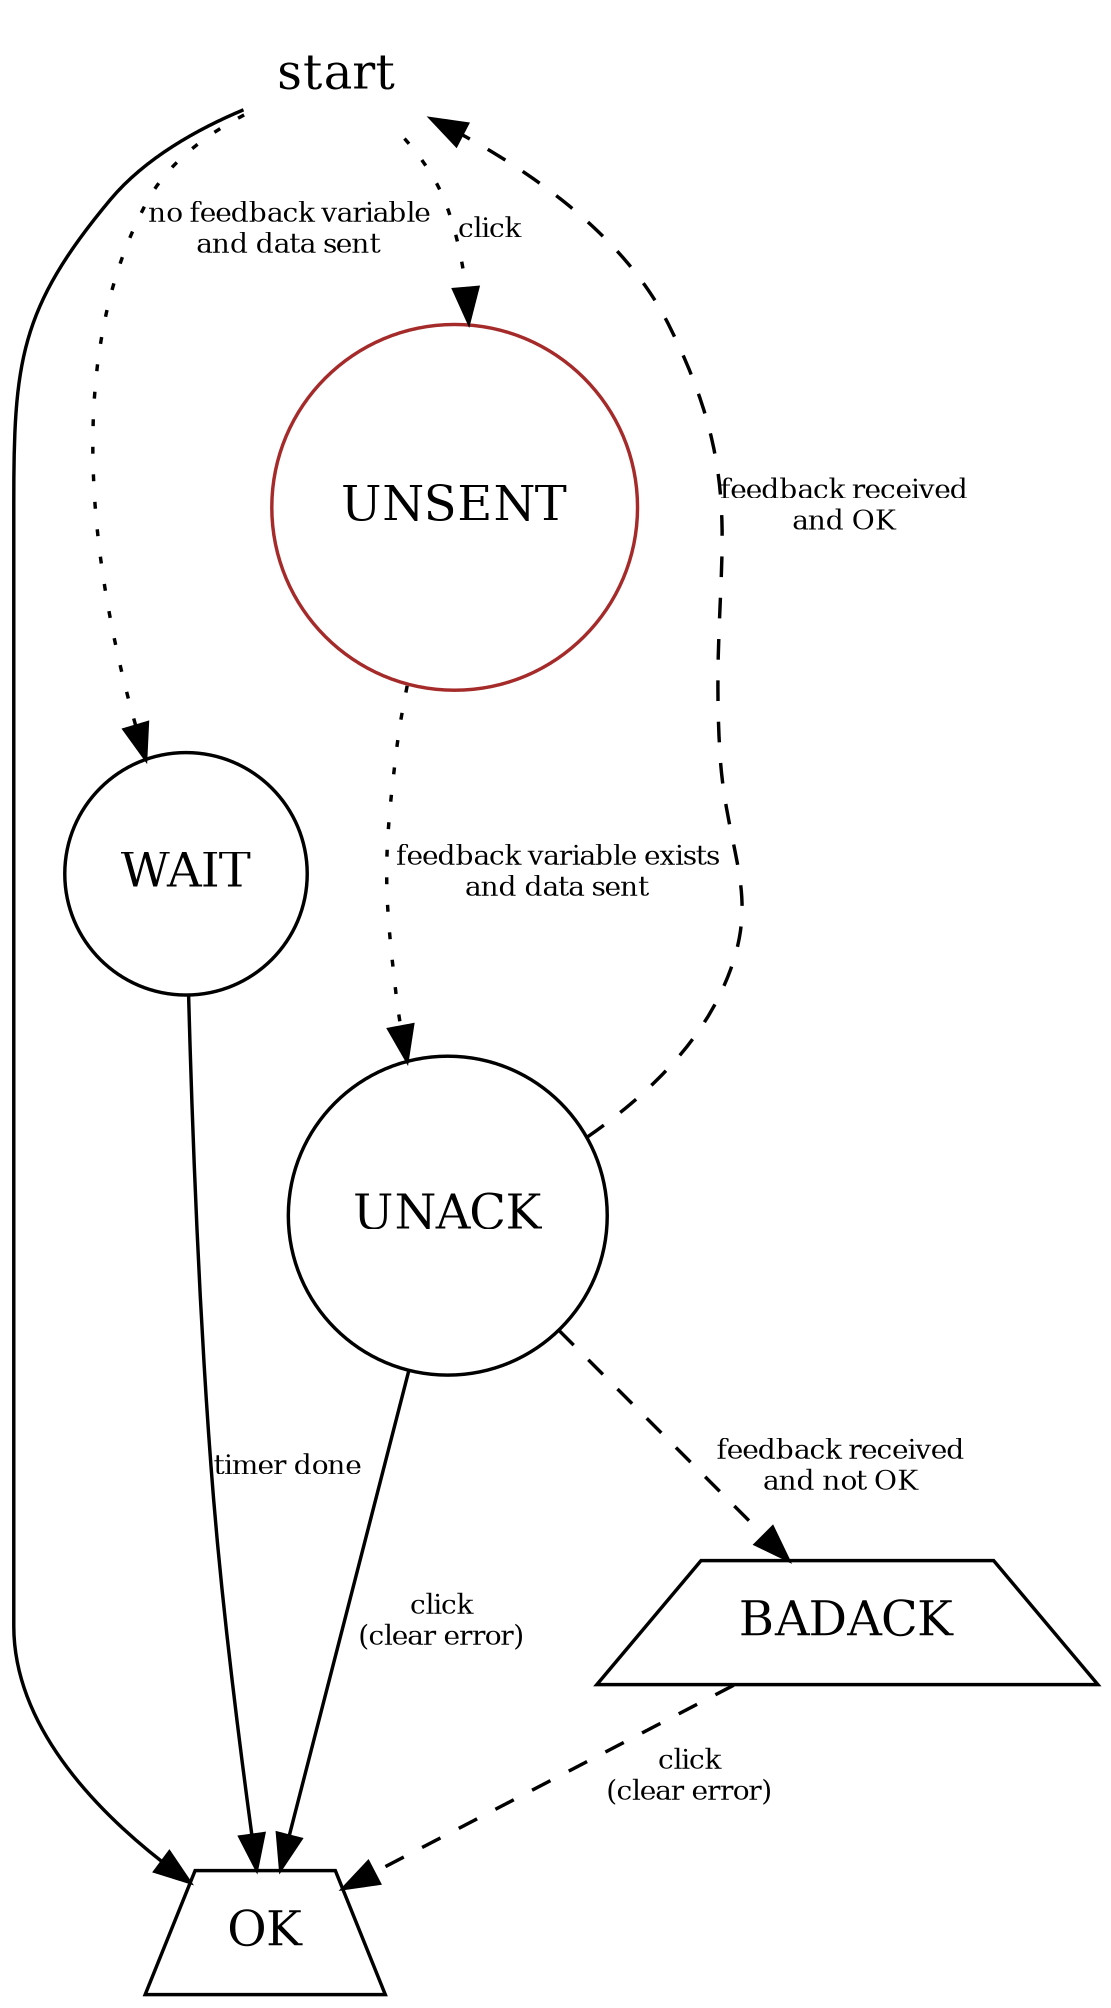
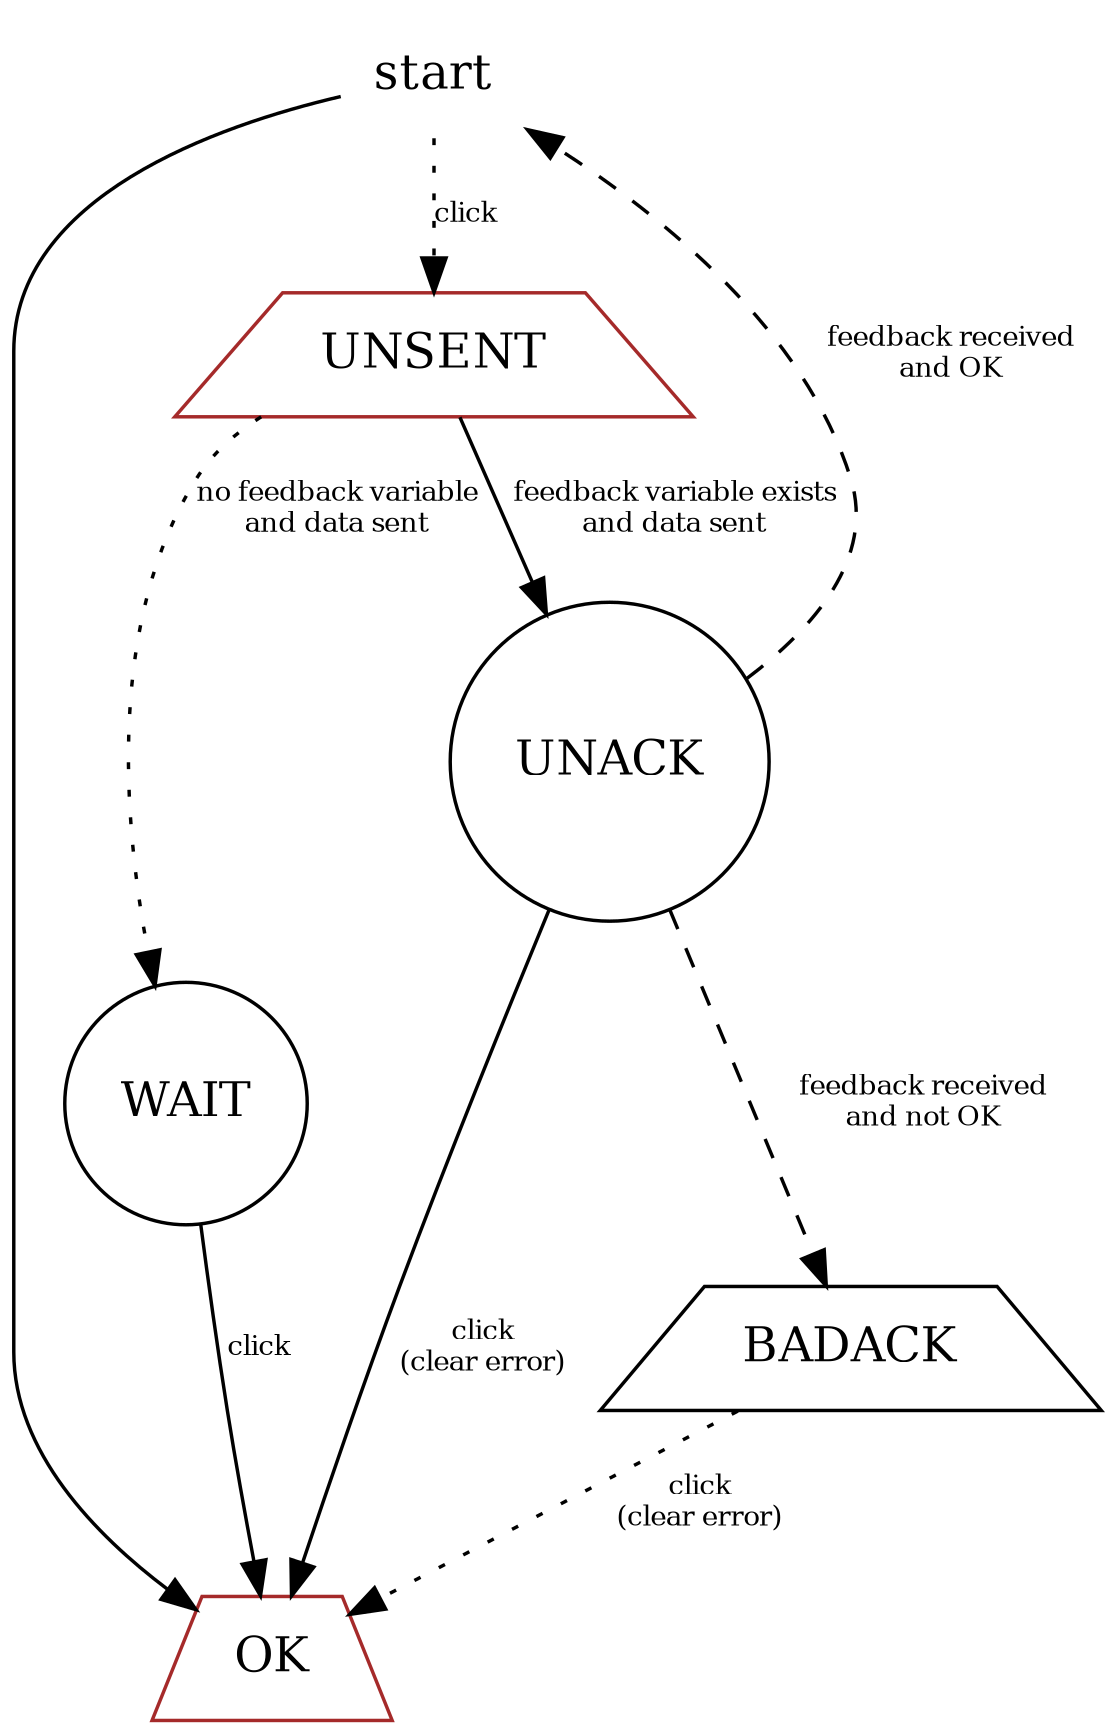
edge "start" -> "WAIT": now "UNSENT" -> "WAIT"
node "UNSENT": shape circle -> trapezium
edge "UNSENT" -> "UNACK": style dotted -> solid
edge "WAIT" -> "OK": label "timer done" -> "click"
edge "BADACK" -> "OK": style dashed -> dotted
node "OK": color black -> brown
